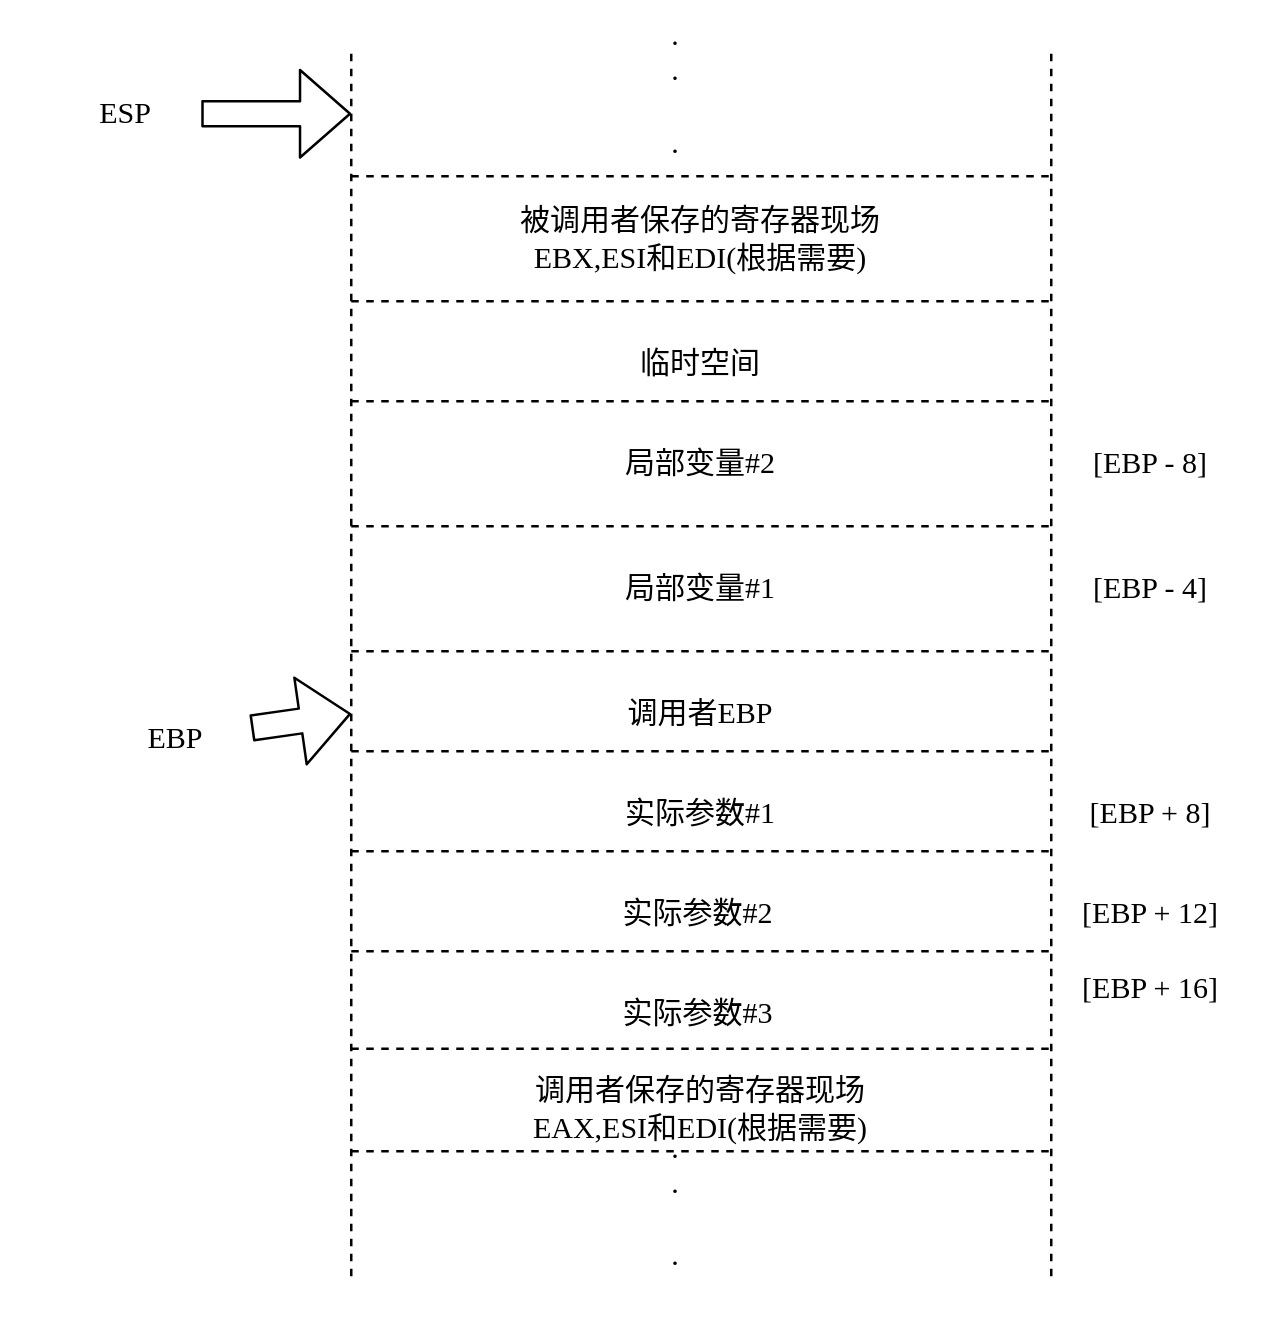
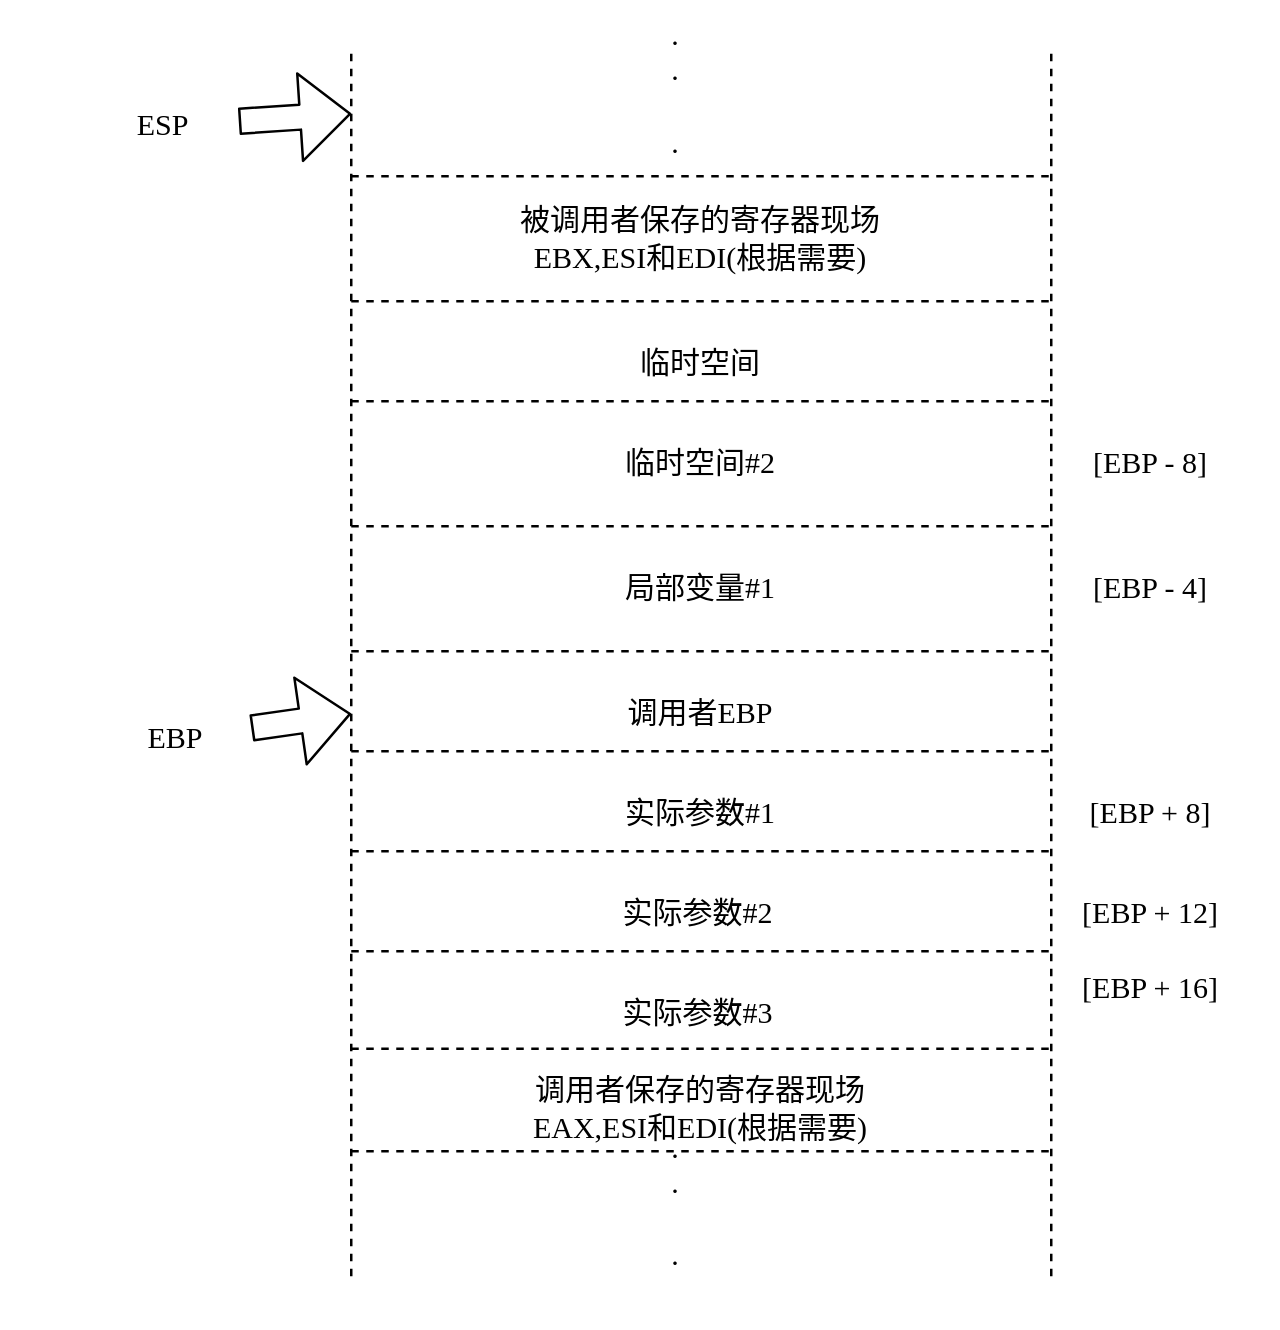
node "ESP": moved (126, 114) -> (164, 126)
node "局部变量#2": label "局部变量#2" -> "临时空间#2"
